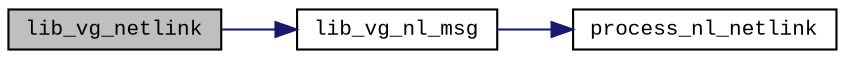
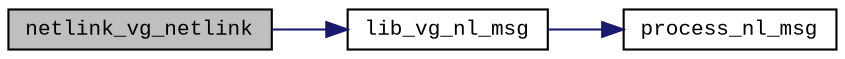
node "lib_vg_netlink": label "lib_vg_netlink" -> "netlink_vg_netlink"
node "process_nl_netlink": label "process_nl_netlink" -> "process_nl_msg"
